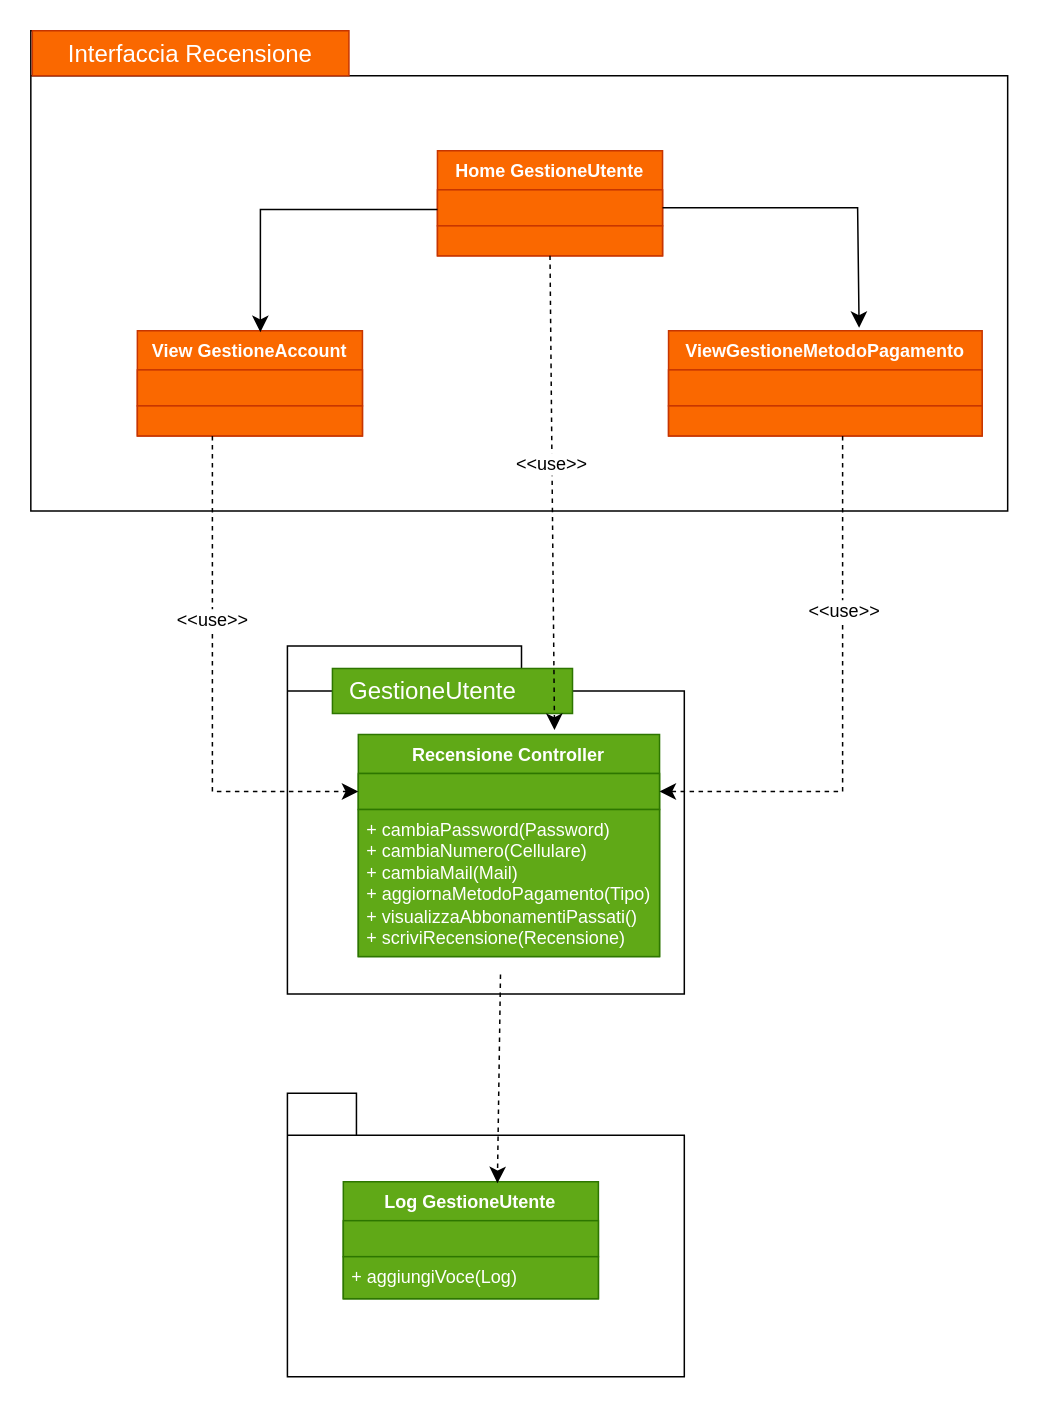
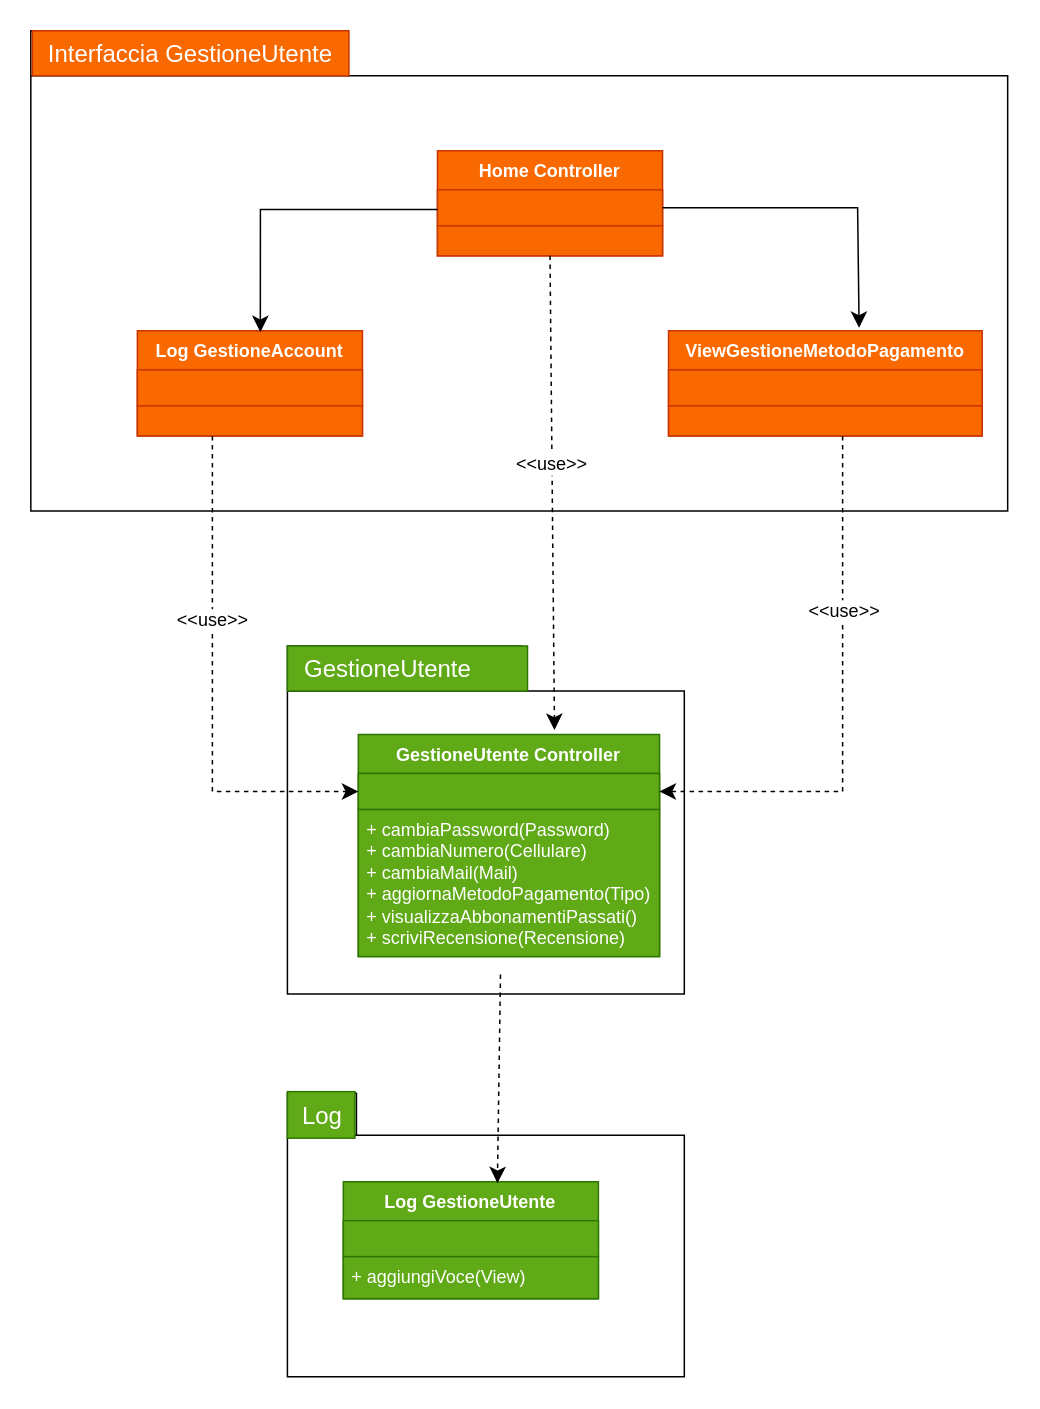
node "Interfaccia Recensione": label "Interfaccia Recensione" -> "Interfaccia GestioneUtente"
node "Home GestioneUtente": label "Home GestioneUtente" -> "Home Controller"
node "View GestioneAccount": label "View GestioneAccount" -> "Log GestioneAccount"
node "GestioneUtente": moved (452, 691) -> (407, 668)
node "Recensione Controller": label "Recensione Controller" -> "GestioneUtente Controller"
node "Log": added
node "+ aggiungiVoce(Log)": label "+ aggiungiVoce(Log)" -> "+ aggiungiVoce(View)"
